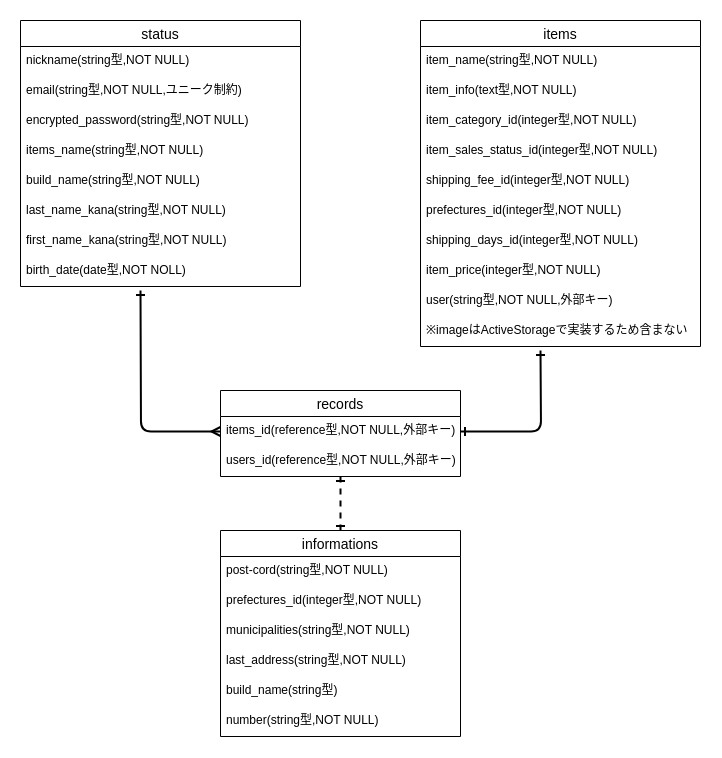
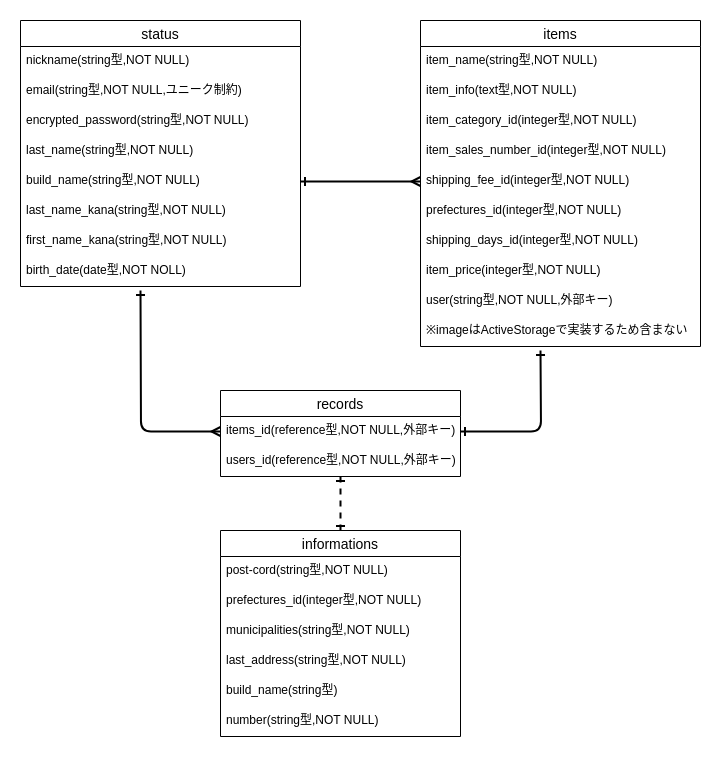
node "items_name(string型,NOT NULL)": label "items_name(string型,NOT NULL)" -> "last_name(string型,NOT NULL)"
node "item_sales_status_id(integer型,NOT NULL)": label "item_sales_status_id(integer型,NOT NULL)" -> "item_sales_number_id(integer型,NOT NULL)"
edge "build_name(string型,NOT NULL)" -- "shipping_fee_id(integer型,NOT NULL)": added
